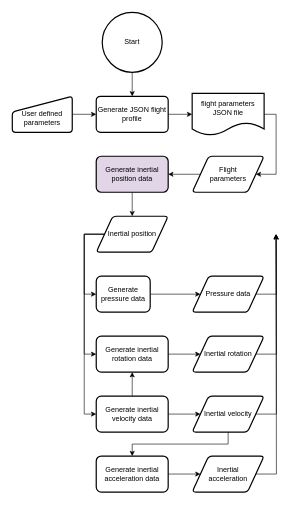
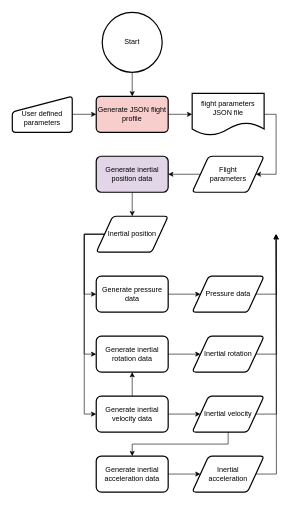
node "Generate JSON flight profile": fillcolor #ffffff -> #f8cecc
node "Generate pressure data": size 54x36 -> 72x36
